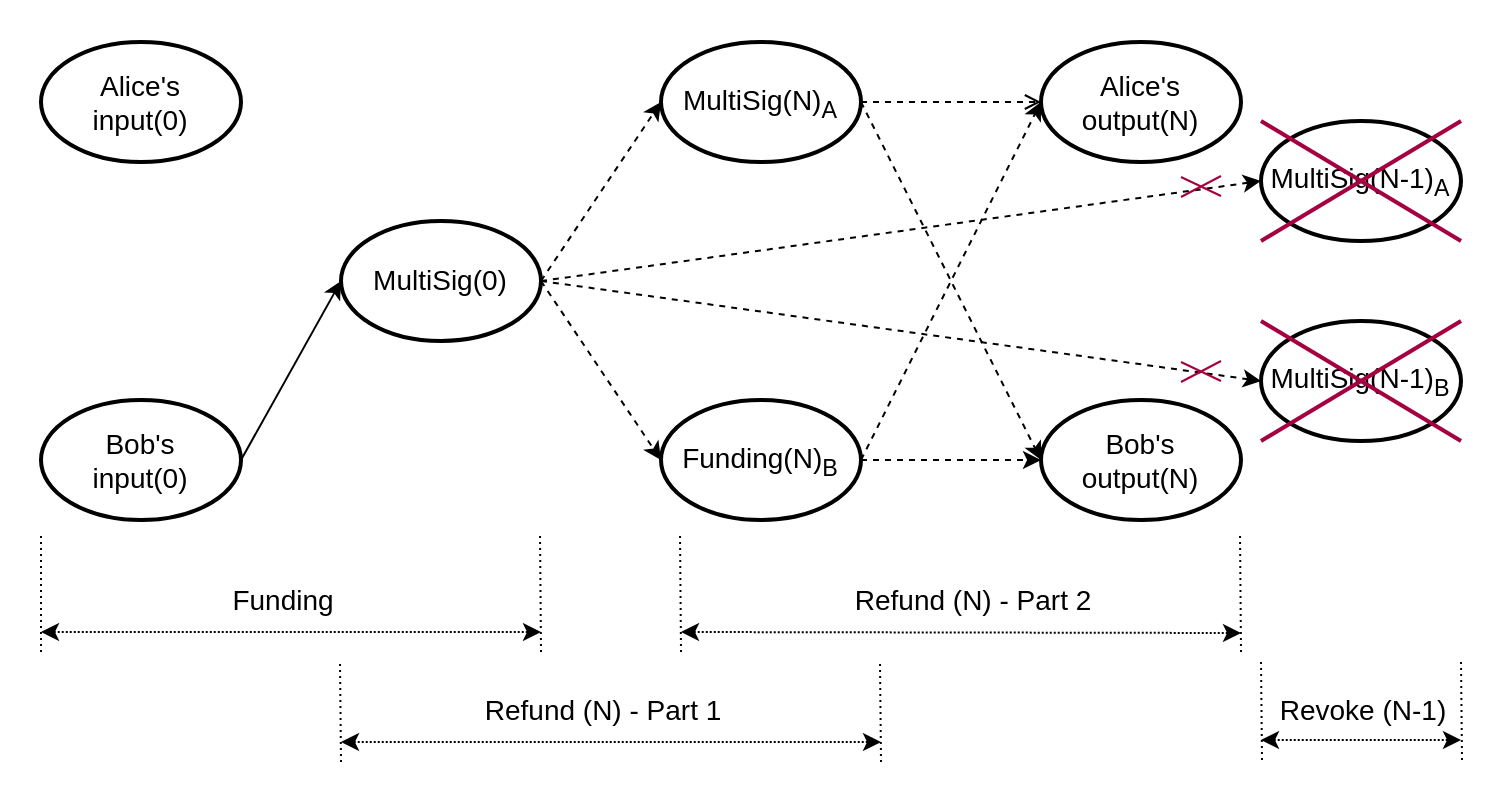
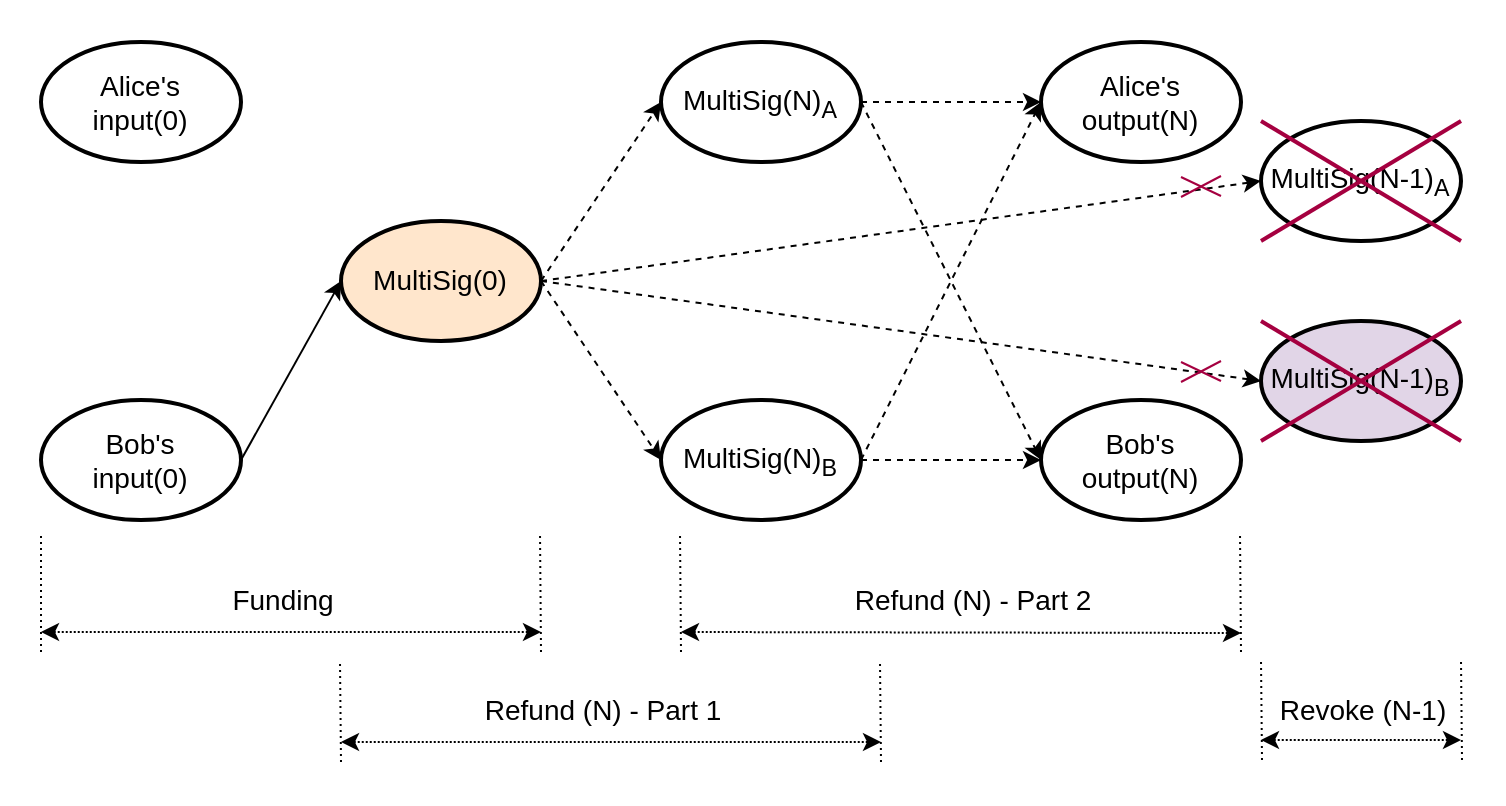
edge "MultiSig(N)A" -> "Alice's output(N)": arrowhead open -> classic
node "MultiSig(0)": fillcolor #ffffff -> #ffe6cc
node "MultiSig(N-1)B": fillcolor #ffffff -> #e1d5e7
node "Funding(N)B": label "Funding(N)B" -> "MultiSig(N)B"
